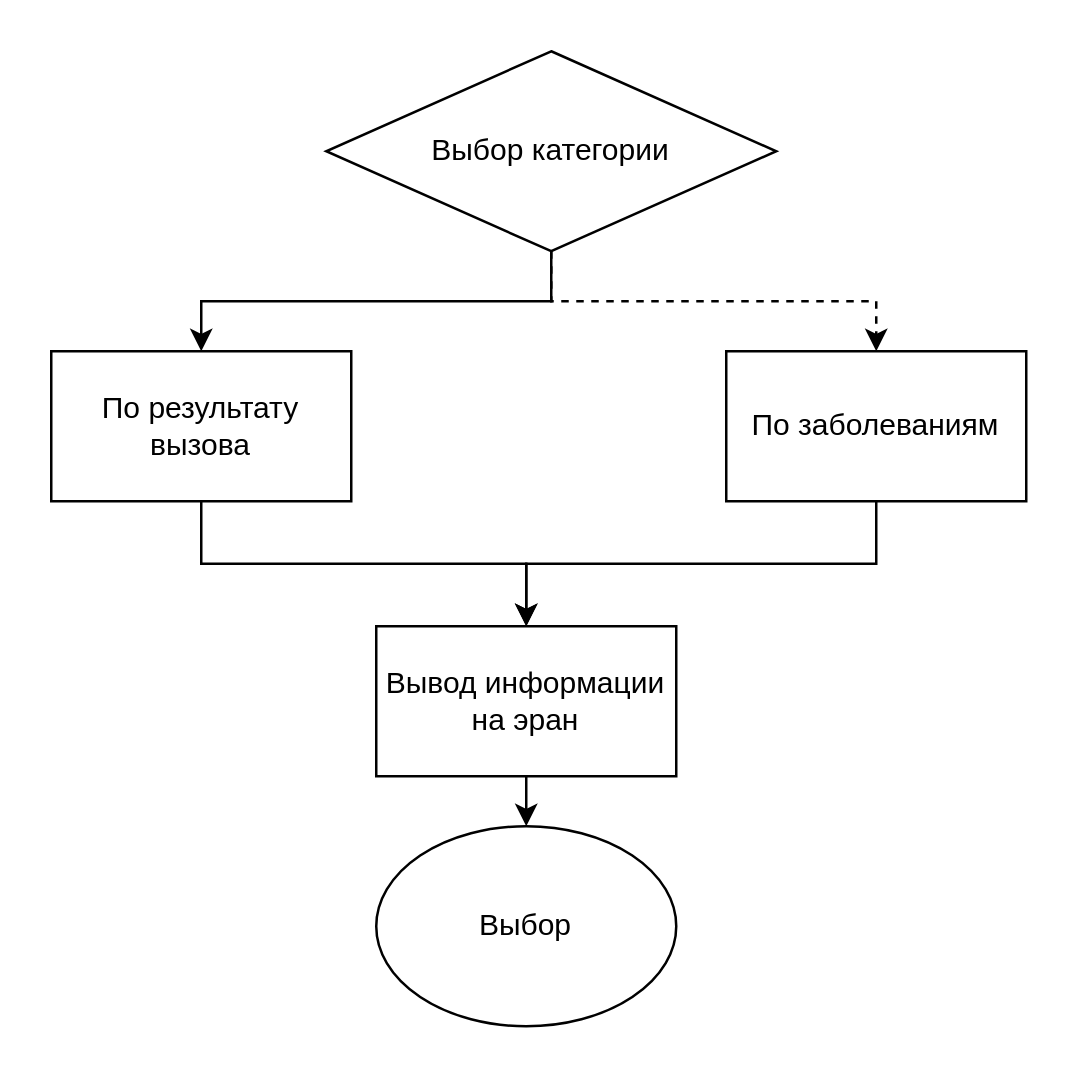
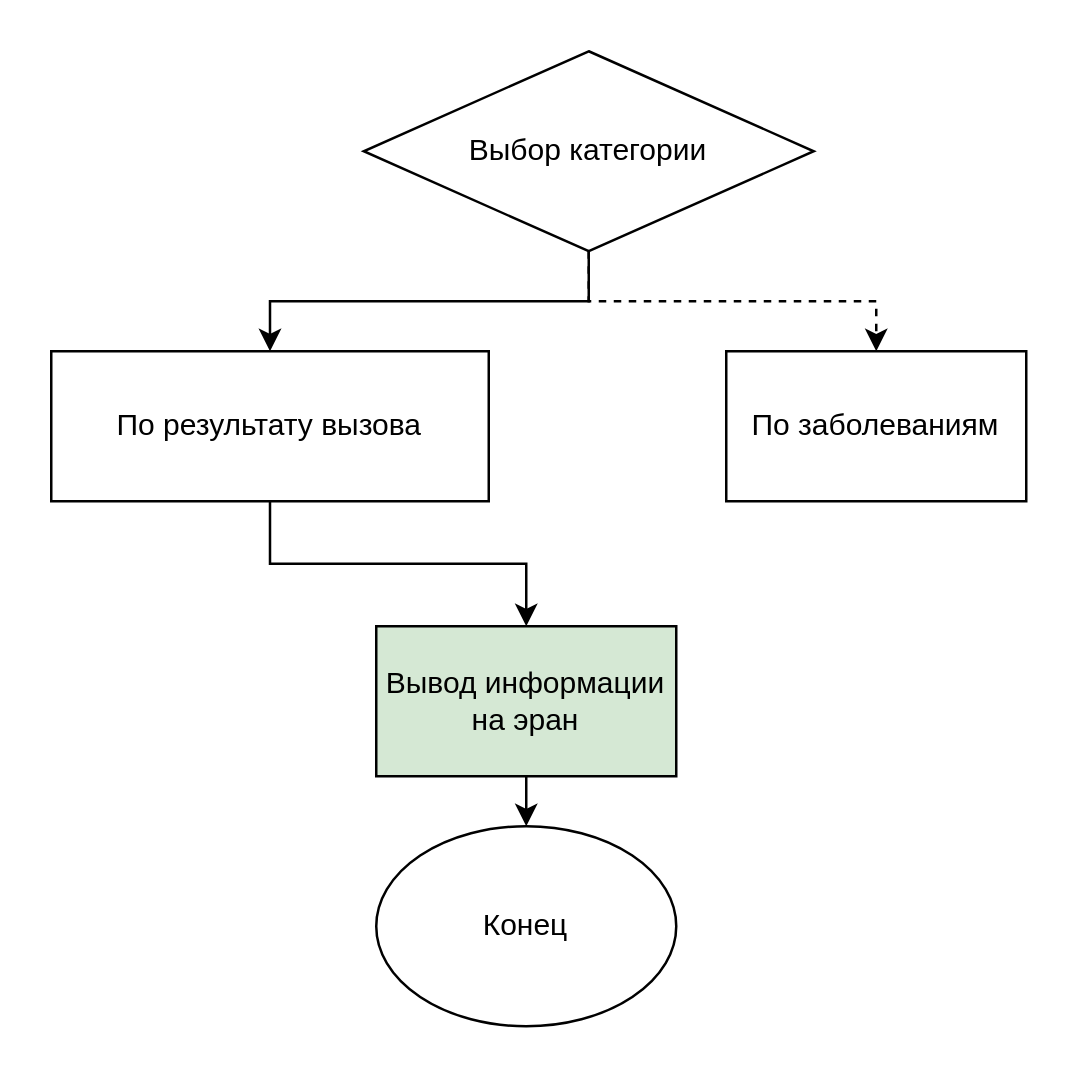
node "Выбор категории": moved (551, 151) -> (589, 151)
node "По результату вызова": size 300x150 -> 438x150
edge "По заболеваниям" -> "Вывод информации на эран": removed
node "Вывод информации на эран": fillcolor #ffffff -> #d5e8d4
node "Выбор": label "Выбор" -> "Конец"
